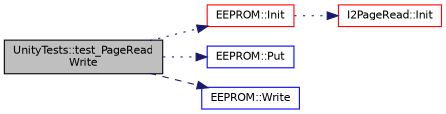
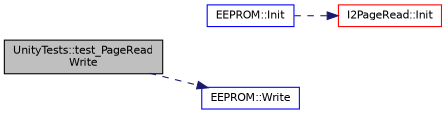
node "EEPROM::Init": color red -> blue
edge "EEPROM::Init" -> "I2PageRead::Init": style dotted -> dashed
edge "UnityTests::test_PageRead Write" -> "EEPROM::Init": removed
node "EEPROM::Put": removed
